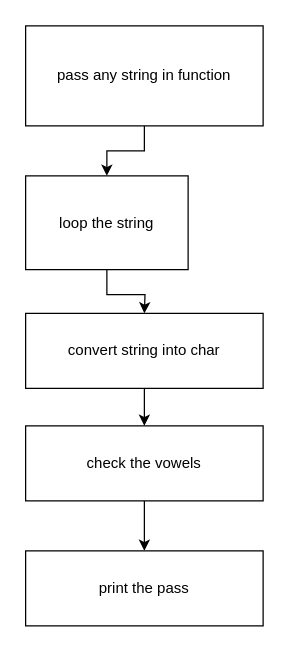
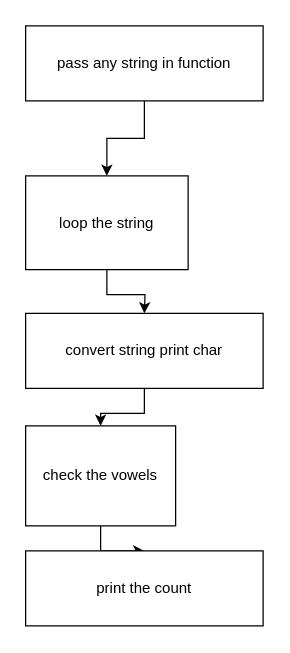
node "pass any string in function": size 238x100 -> 238x75
node "convert string into char": label "convert string into char" -> "convert string print char"
node "check the vowels": size 238x75 -> 150x100
node "print the pass": label "print the pass" -> "print the count"
